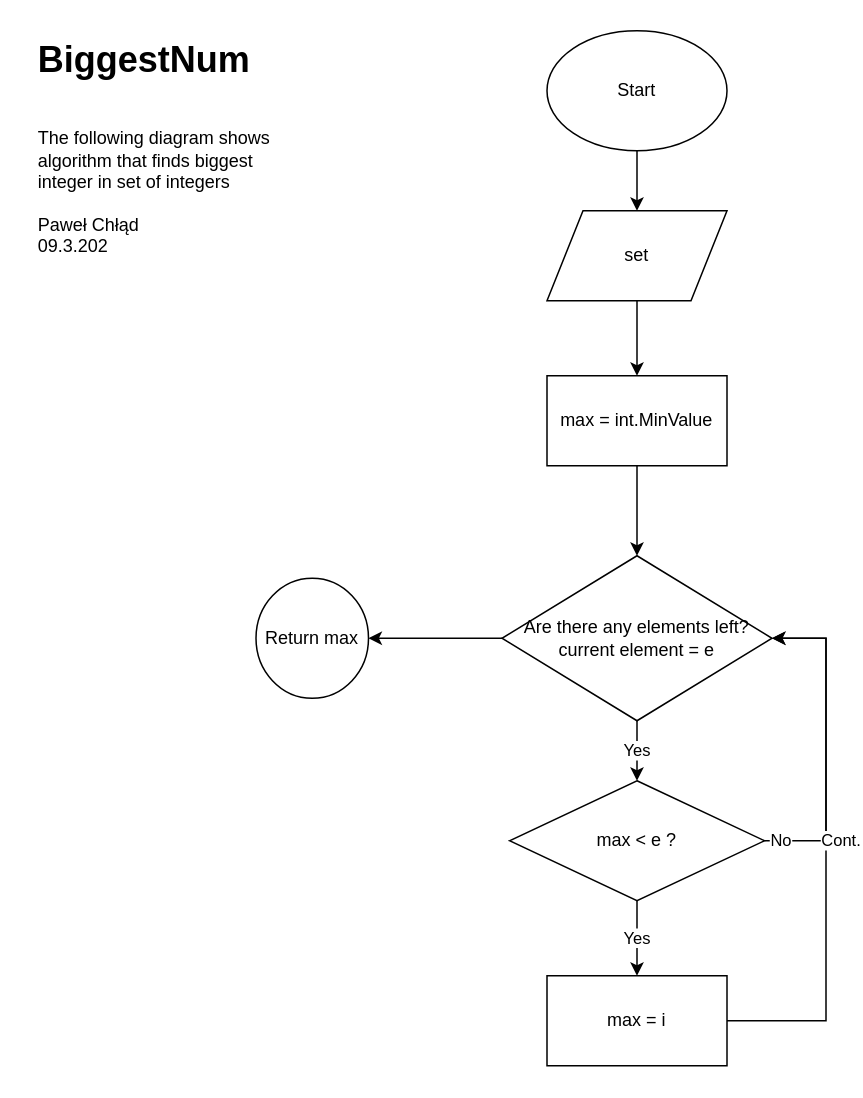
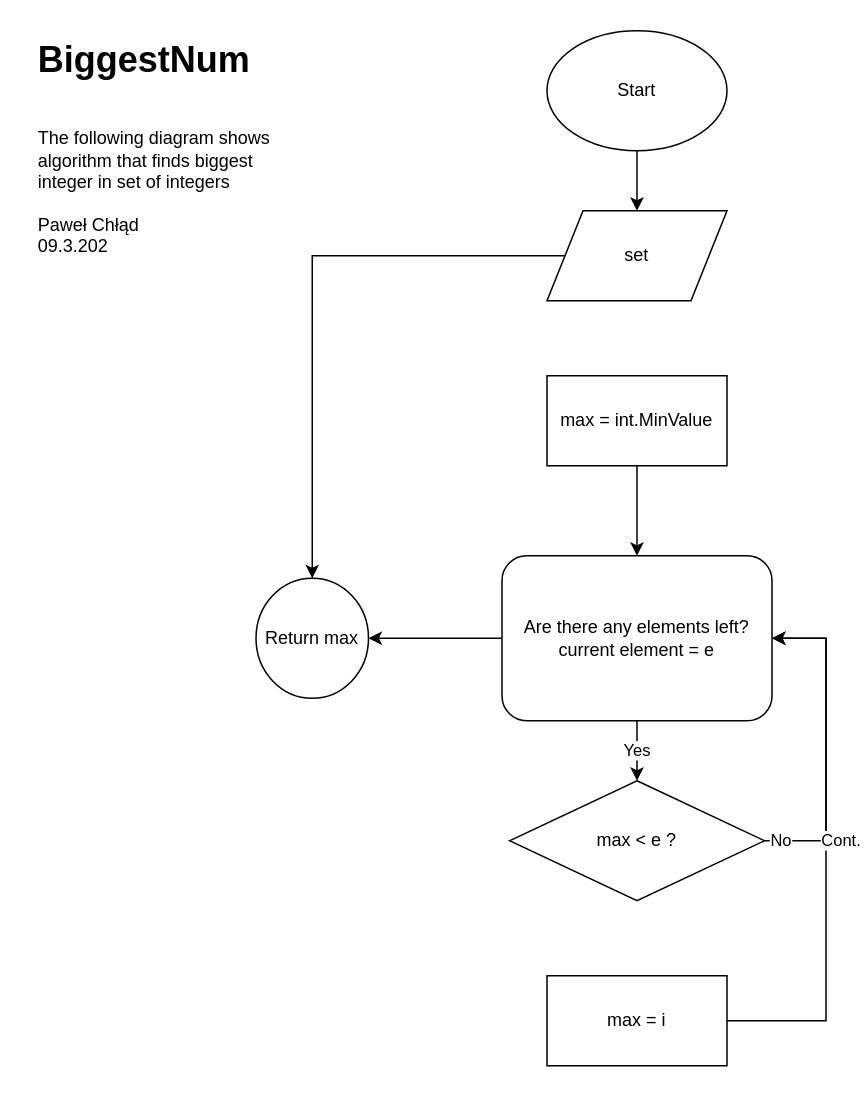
edge "set" -> "max = int.MinValue": now "set" -> "Return max"
node "Are there any elements left? current element = e": shape diamond -> rounded rectangle
edge "max < e ?" -> "max = i": removed, label "Yes"
